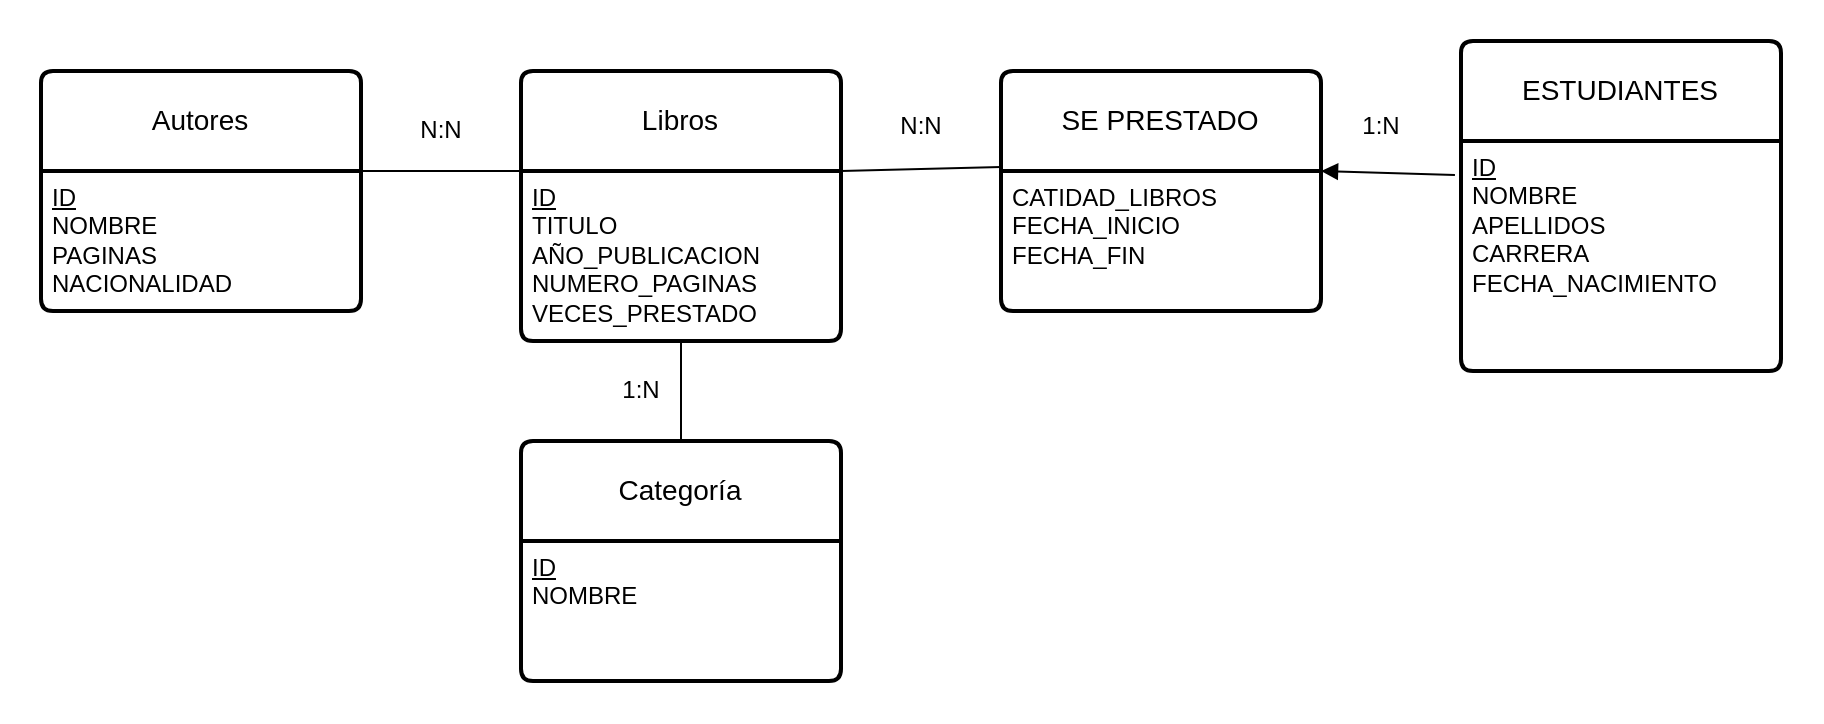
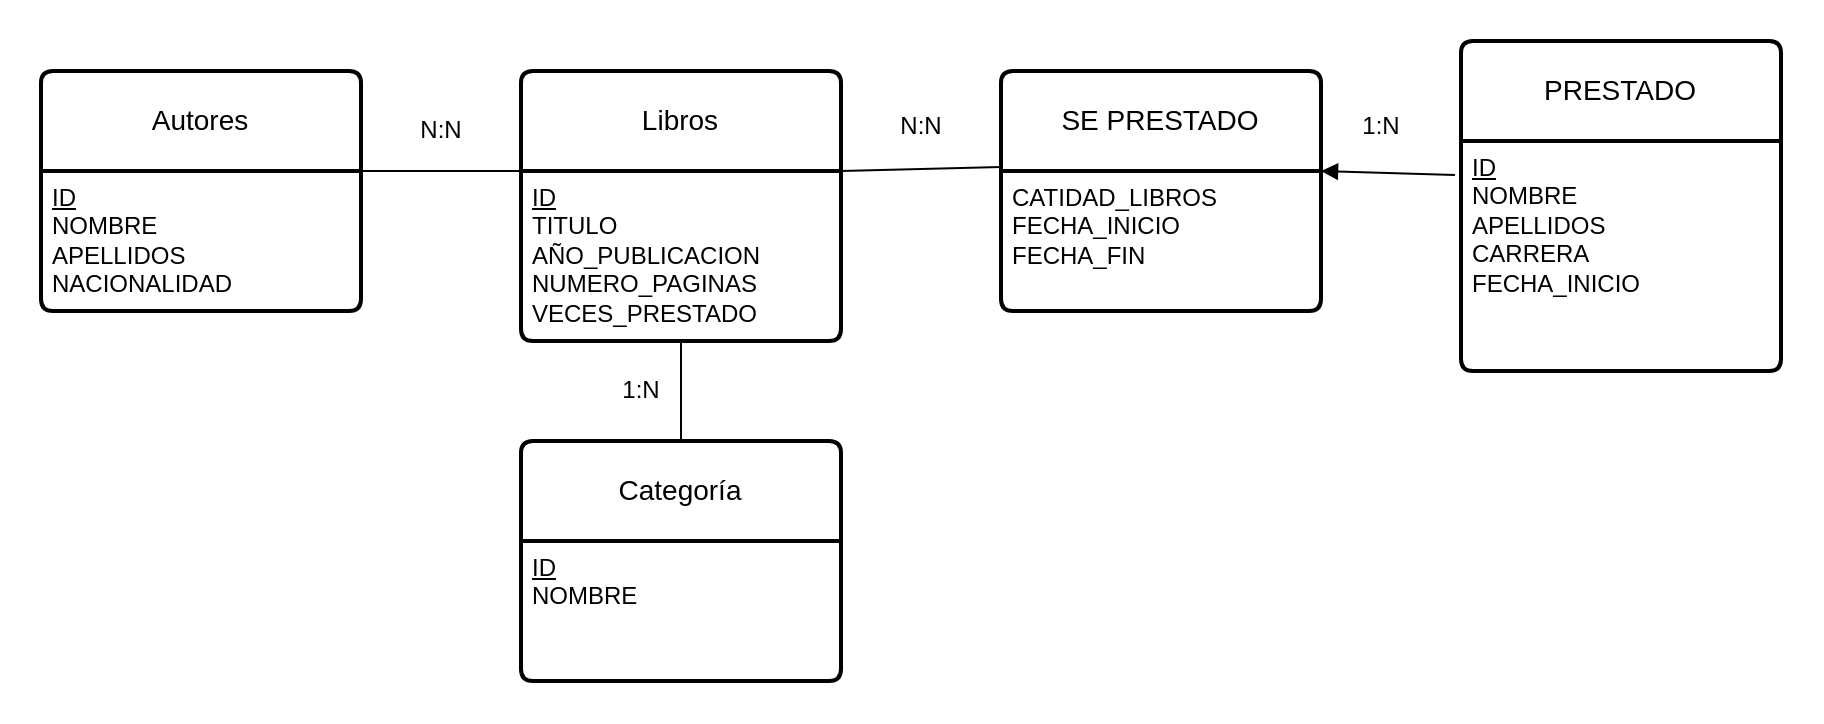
node "ESTUDIANTES": label "ESTUDIANTES" -> "PRESTADO"
node "ID NOMBRE APELLIDOS CARRERA FECHA_NACIMIENTO": label "ID NOMBRE APELLIDOS CARRERA FECHA_NACIMIENTO" -> "ID NOMBRE APELLIDOS CARRERA FECHA_INICIO"
node "ID NOMBRE PAGINAS NACIONALIDAD": label "ID NOMBRE PAGINAS NACIONALIDAD" -> "ID NOMBRE APELLIDOS NACIONALIDAD"
